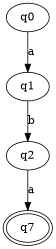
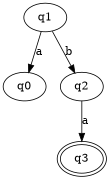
edge "q0" -> "q1": reversed
node "q7": label "q7" -> "q3"
